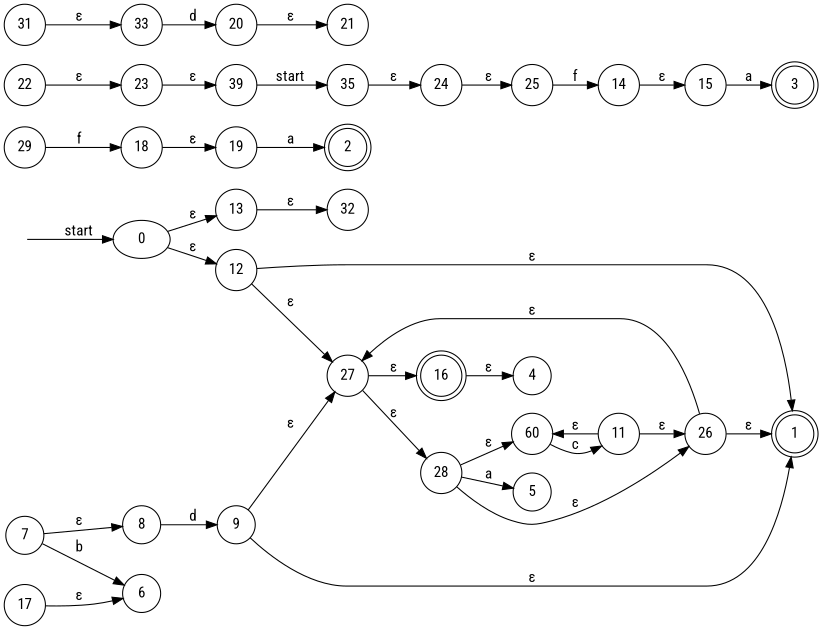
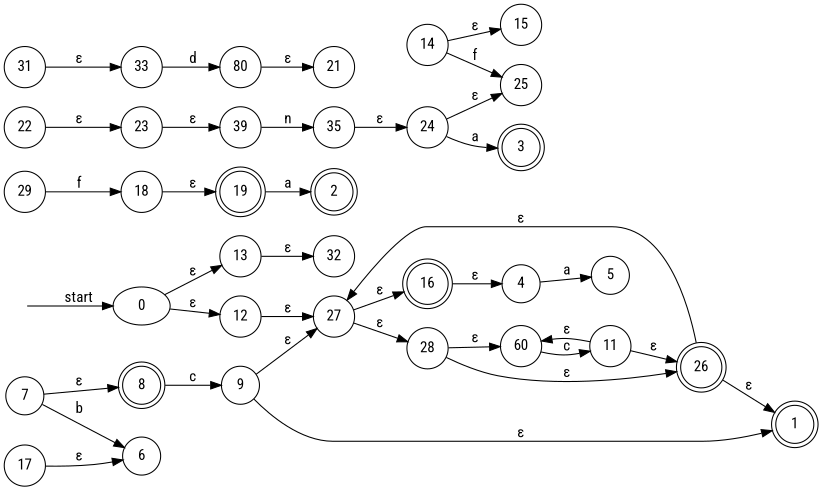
node "20": label "20" -> "80"
edge "39" -> "35": label "start" -> "n"
edge "25" -> "14": reversed
edge "15" -> "3": now "24" -> "3"
node "19": shape circle -> doublecircle
edge "12" -> "1": removed, label "ε"
node "26": shape circle -> doublecircle
edge "28" -> "5": now "4" -> "5"
edge "8" -> "9": label "d" -> "c"
node "8": shape circle -> doublecircle
